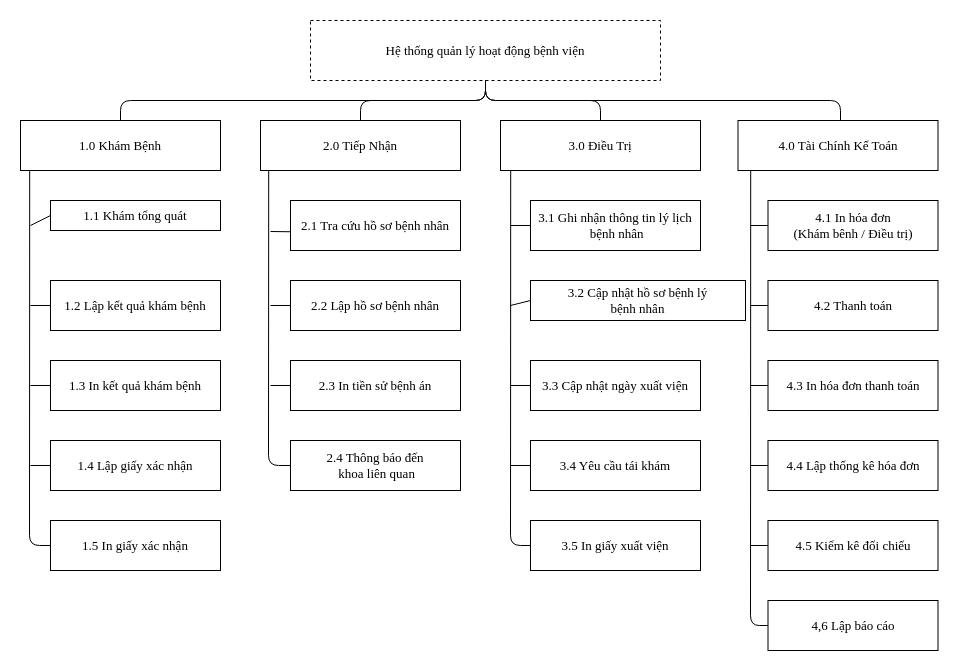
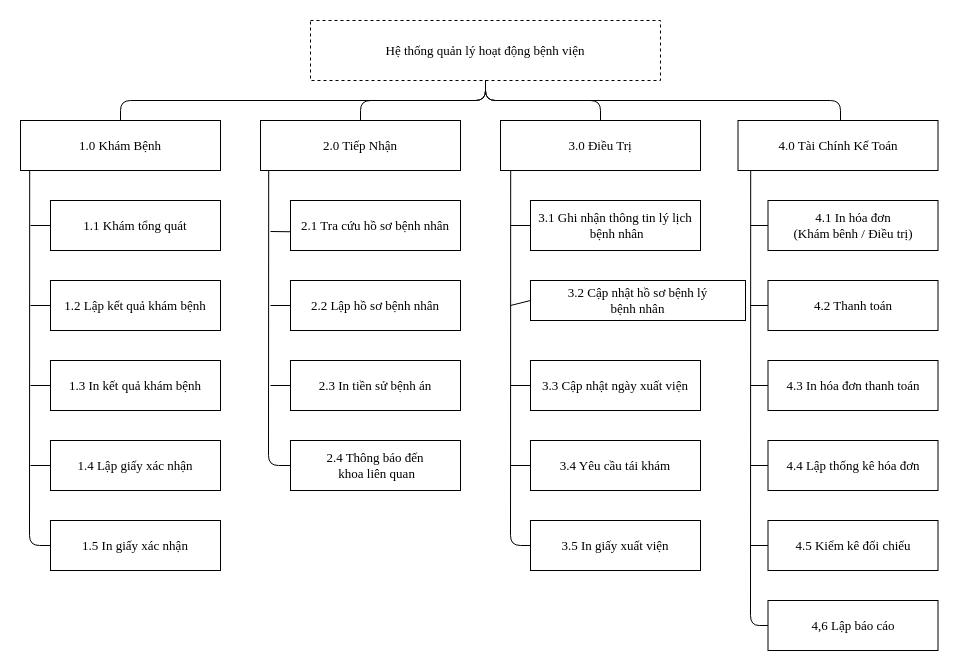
node "1.1 Khám tổng quát": size 170x30 -> 170x50
